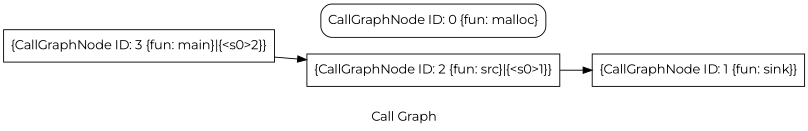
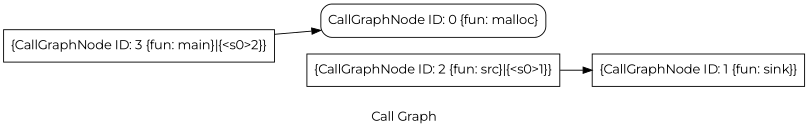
edge "{CallGraphNode ID: 3 {fun: main}|{<s0>2}}" -> "{CallGraphNode ID: 2 {fun: src}|{<s0>1}}": now "{CallGraphNode ID: 3 {fun: main}|{<s0>2}}" -> "CallGraphNode ID: 0 {fun: malloc}"
